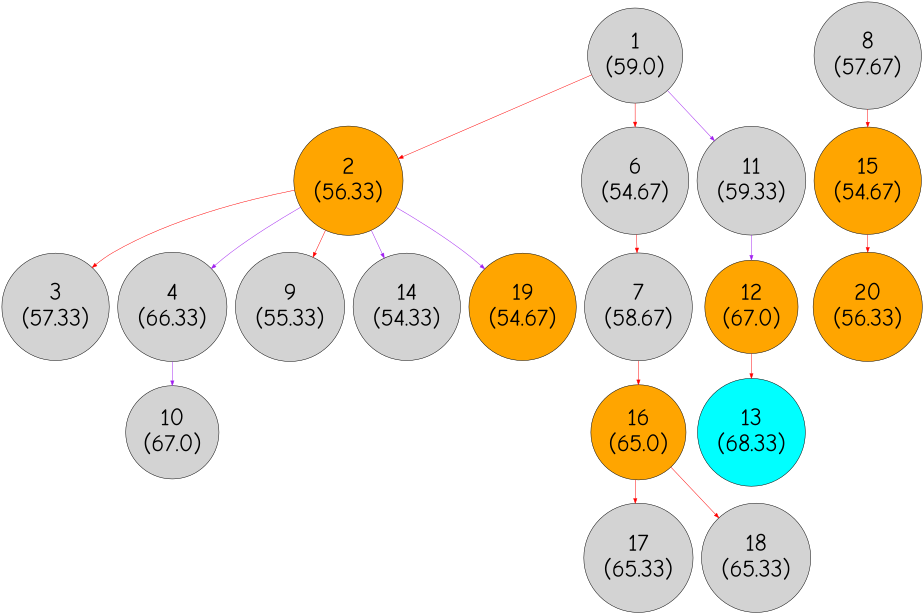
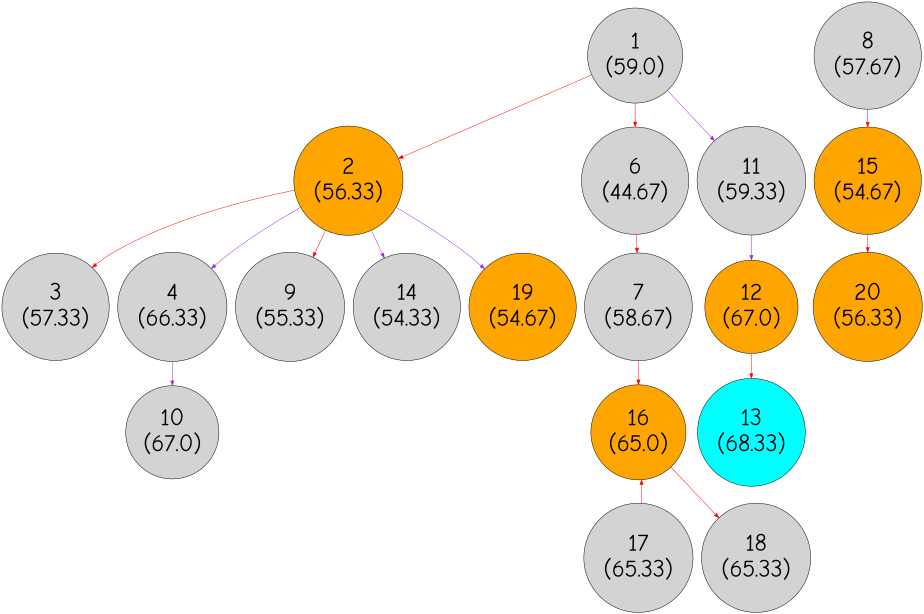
node "6 (54.67)": label "6 (54.67)" -> "6 (44.67)"
edge "16 (65.0)" -> "17 (65.33)": reversed
